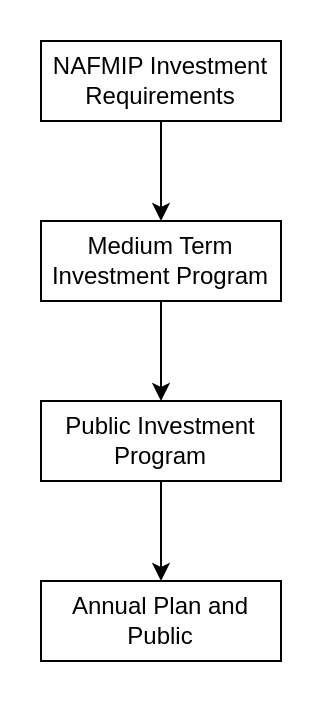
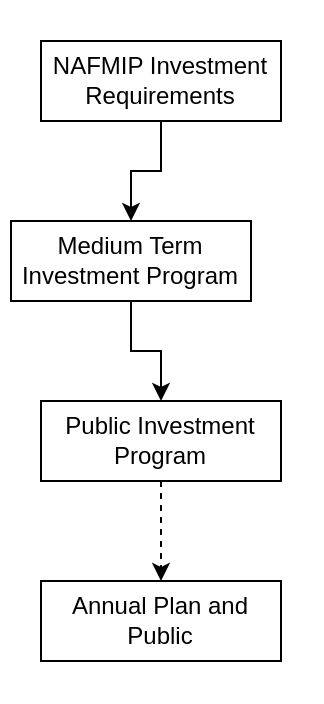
node "Medium Term Investment Program": moved (161, 261) -> (131, 261)
edge "Public Investment Program" -> "Annual Plan and Public": style solid -> dashed
